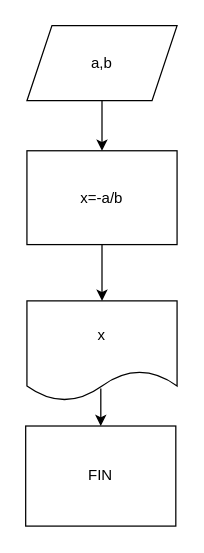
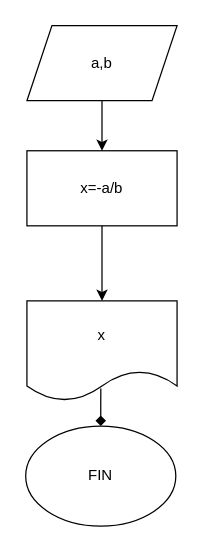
node "x=-a/b": size 150x94 -> 150x75
edge "x" -> "FIN": arrowhead classic -> diamond
node "FIN": shape rectangle -> ellipse
